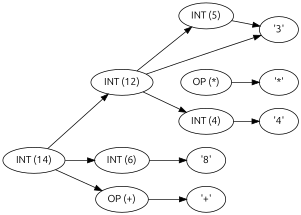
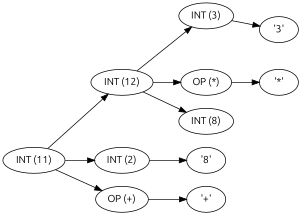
node "INT (5)": label "INT (5)" -> "INT (3)"
edge "INT (12)" -> "'3'": now "INT (12)" -> "OP (*)"
node "INT (4)": label "INT (4)" -> "INT (8)"
node "'4'": removed
node "INT (14)": label "INT (14)" -> "INT (11)"
node "INT (6)": label "INT (6)" -> "INT (2)"
